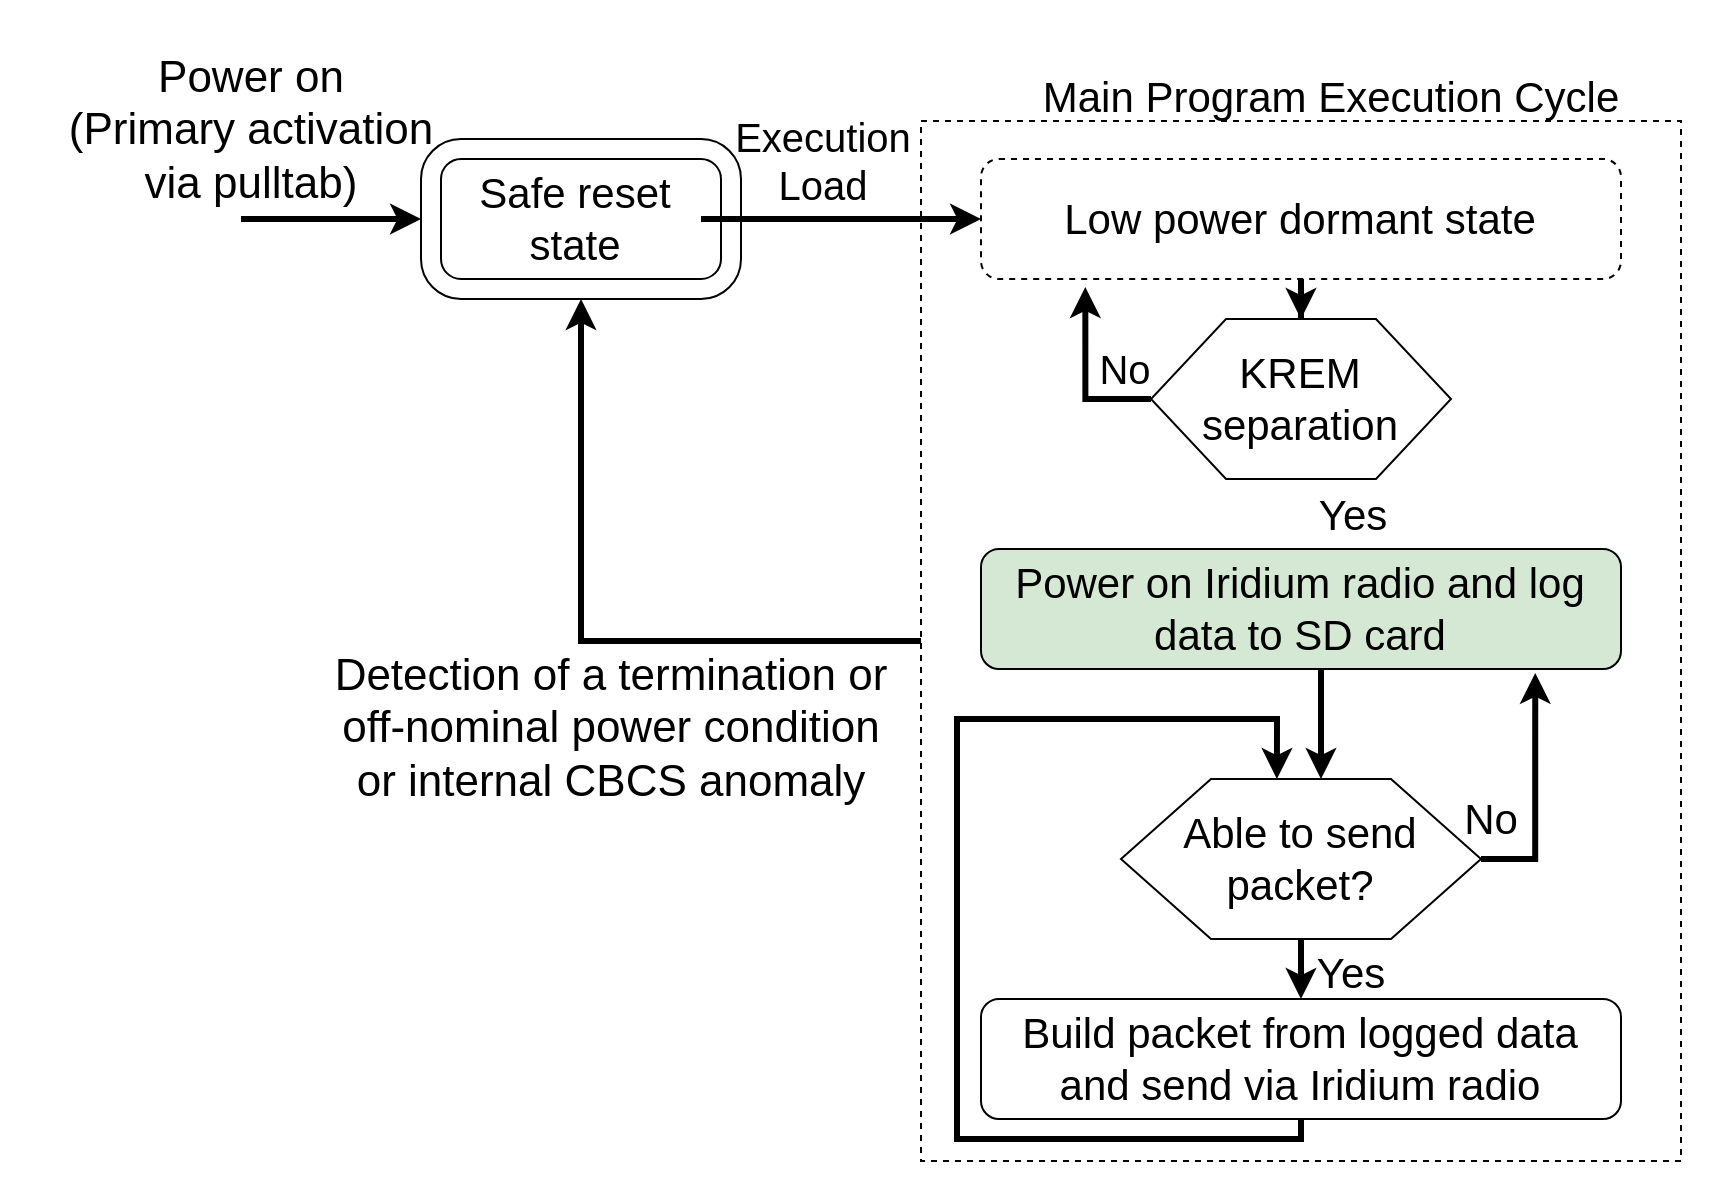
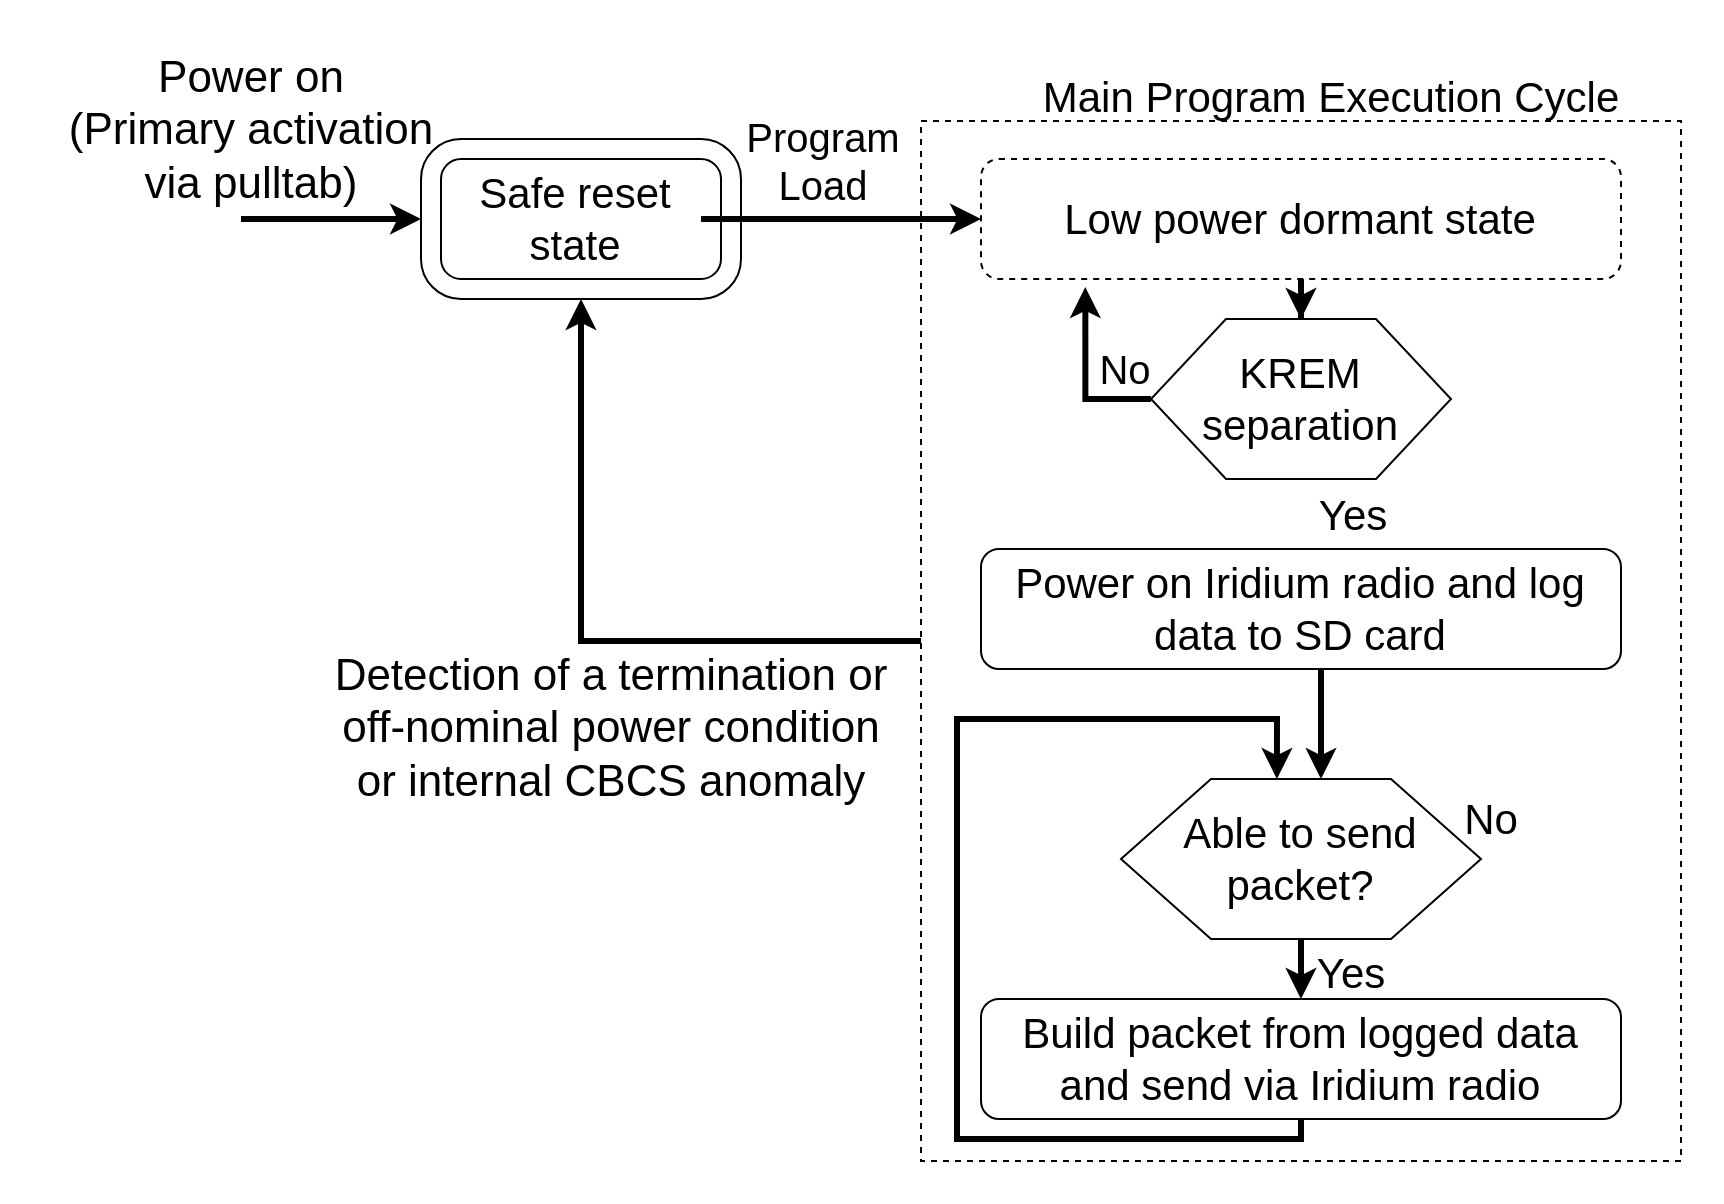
node "Execution Load": label "Execution Load" -> "Program Load"
node "Power on Iridium radio and log data to SD card": fillcolor #d5e8d4 -> #ffffff
edge "Able to send packet?" -> "Power on Iridium radio and log data to SD card": removed
